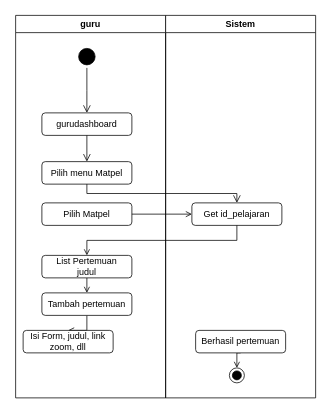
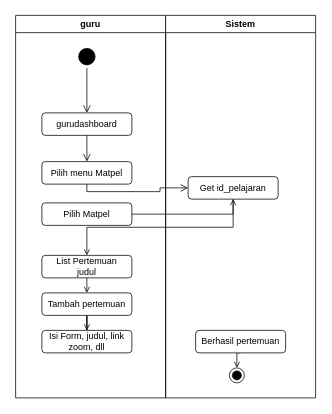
node "Get id_pelajaran": moved (237, 214) -> (233, 188)
node "Isi Form, judul, link zoom, dll": moved (68, 342) -> (87, 342)
